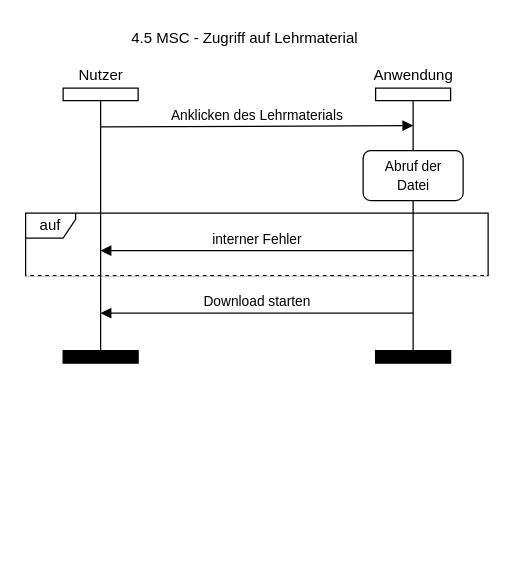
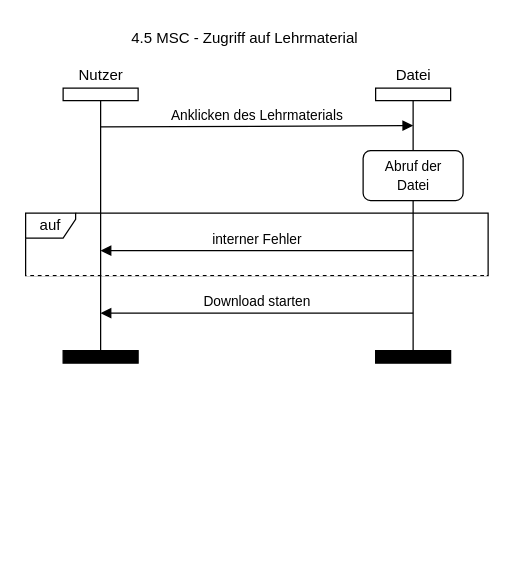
node "Anwendung": label "Anwendung" -> "Datei"
